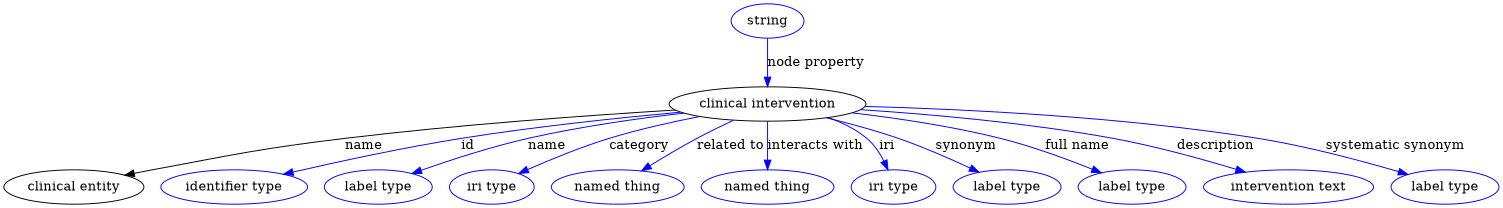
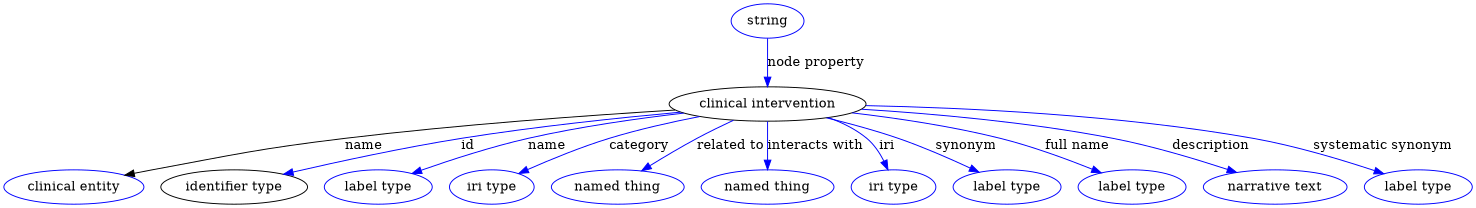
node "clinical entity": color black -> blue
node "identifier type": color blue -> black
node "intervention text": label "intervention text" -> "narrative text"
